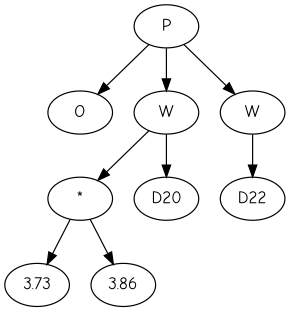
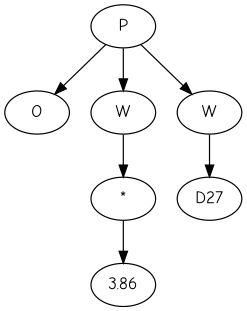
node "D20": removed
node "D22": label "D22" -> "D27"
node "3.73": removed
